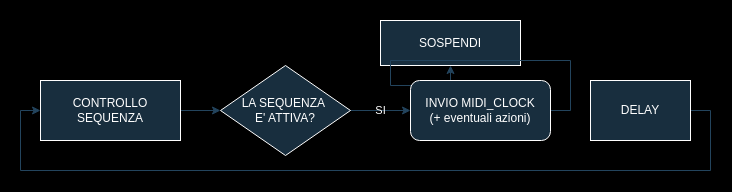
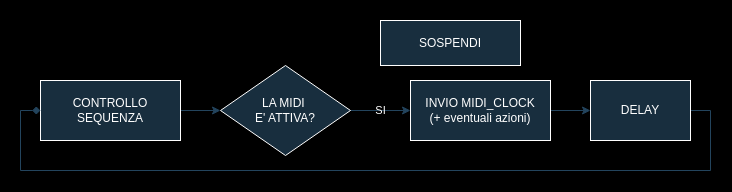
edge "INVIO MIDI_CLOCK (+ eventuali azioni)" -> "SOSPENDI": now "INVIO MIDI_CLOCK (+ eventuali azioni)" -> "DELAY"
edge "DELAY" -> "CONTROLLO SEQUENZA": arrowhead classic -> diamond
node "LA SEQUENZA E' ATTIVA?": label "LA SEQUENZA E' ATTIVA?" -> "LA MIDI E' ATTIVA?"
node "INVIO MIDI_CLOCK (+ eventuali azioni)": shape rounded rectangle -> rectangle
